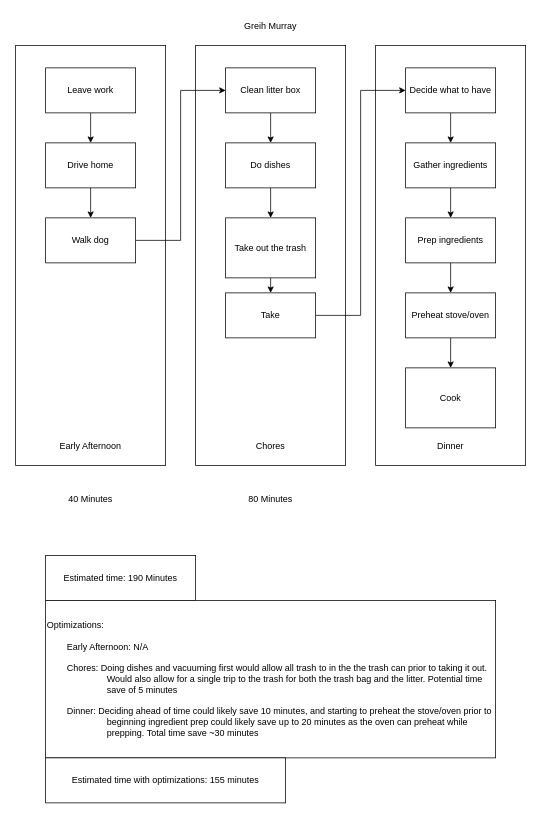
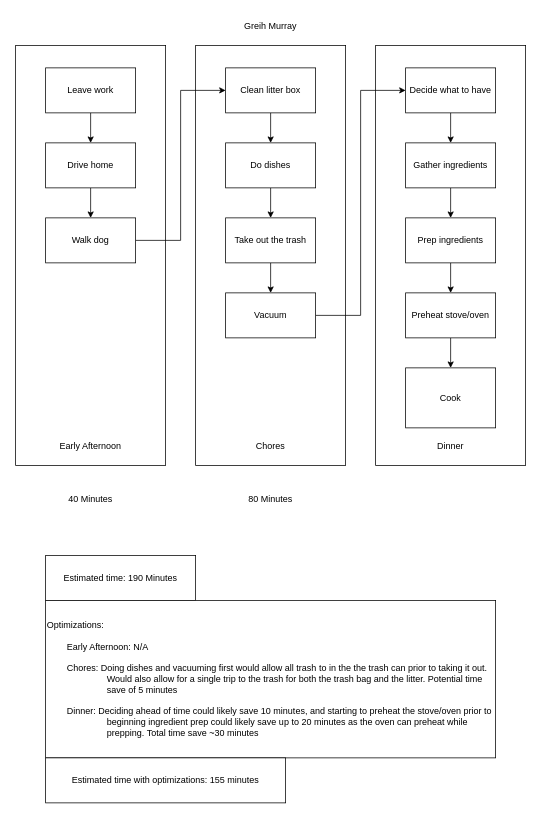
node "Take out the trash": size 90x60 -> 90x45
node "Take": label "Take" -> "Vacuum"
